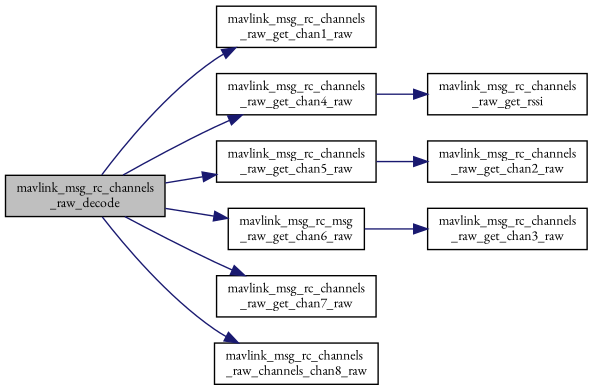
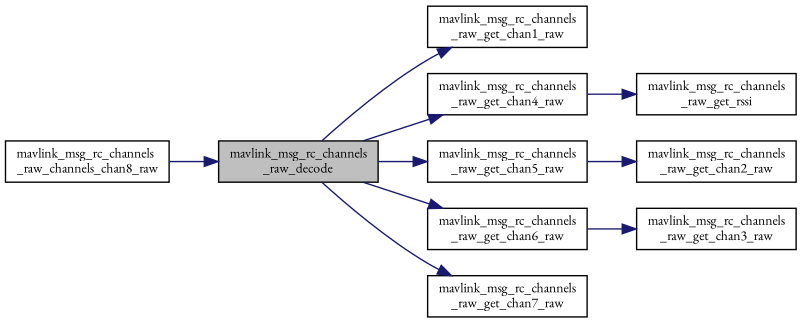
node "mavlink_msg_rc_msg _raw_get_chan6_raw": label "mavlink_msg_rc_msg _raw_get_chan6_raw" -> "mavlink_msg_rc_channels _raw_get_chan6_raw"
edge "mavlink_msg_rc_channels _raw_decode" -> "mavlink_msg_rc_channels _raw_channels_chan8_raw": reversed
